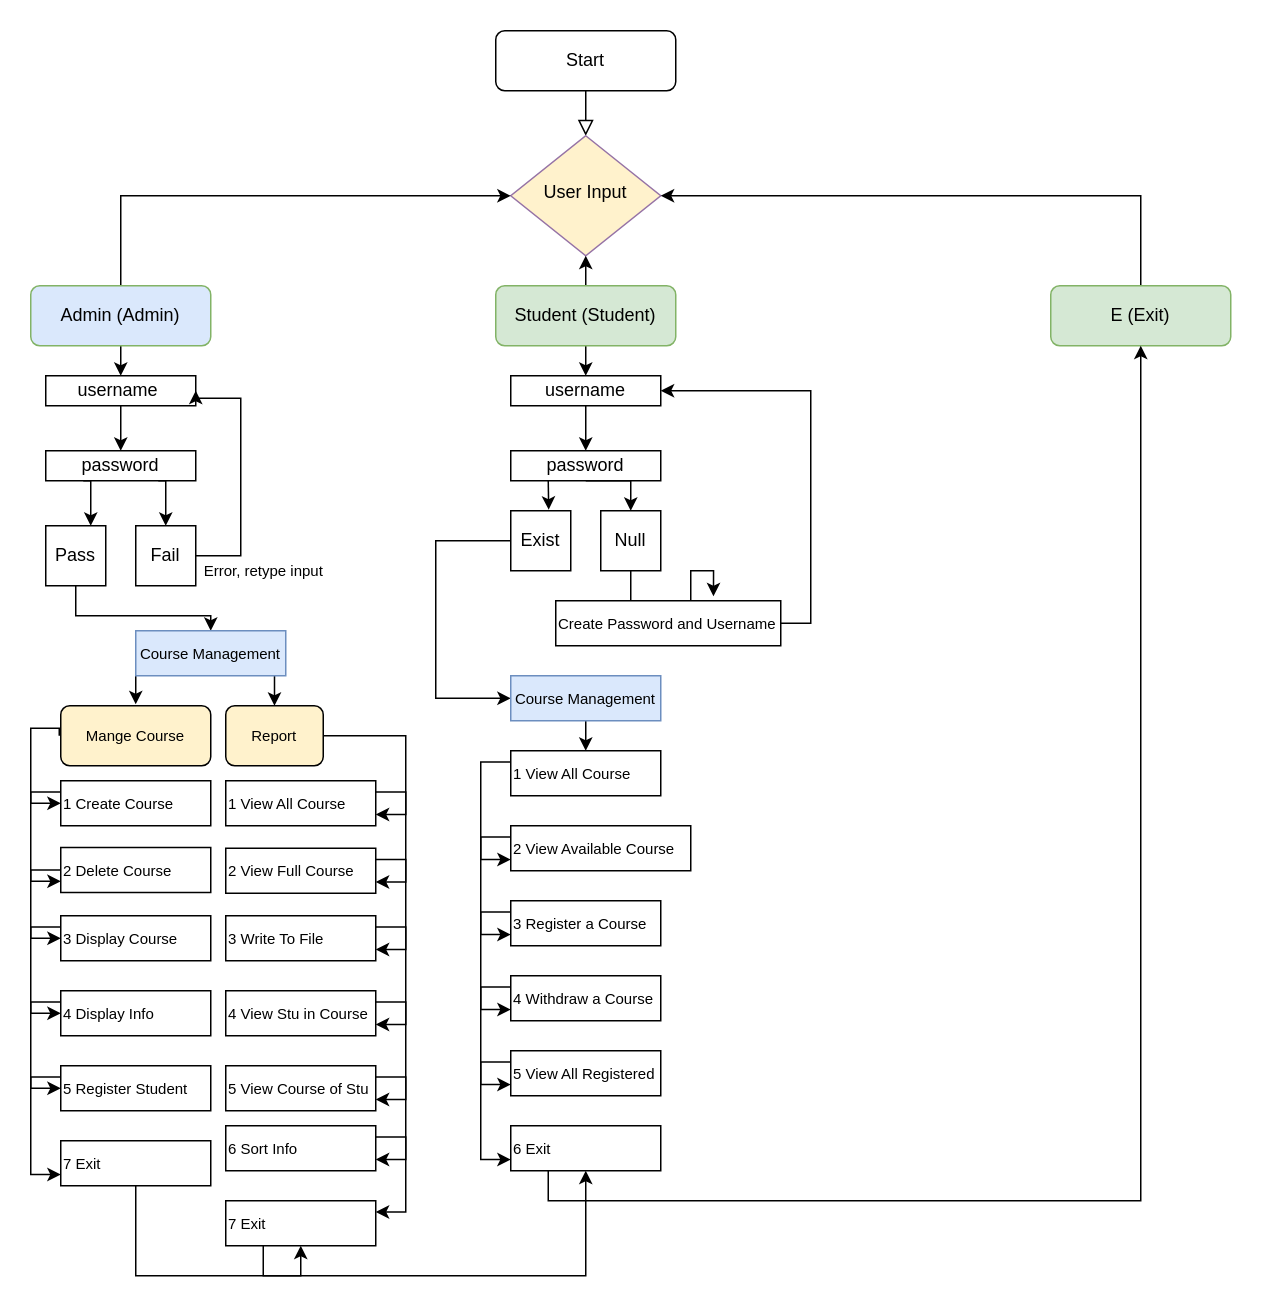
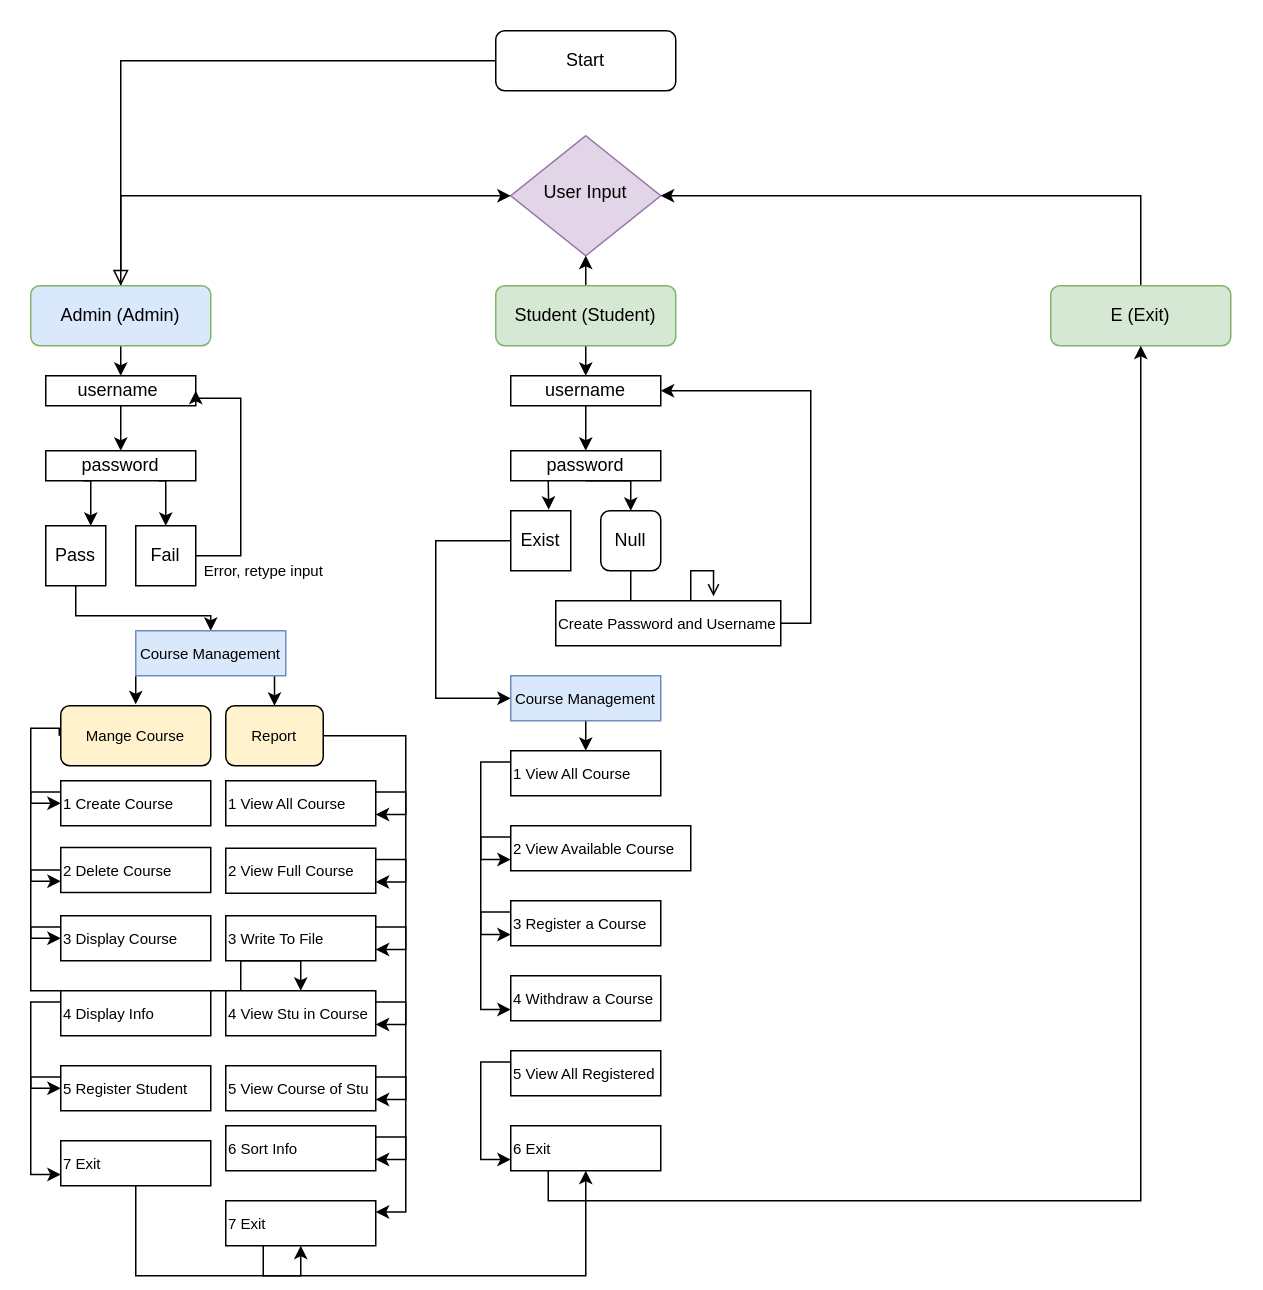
edge "Start" -> "User Input": now "Start" -> "Admin (Admin)"
node "User Input": fillcolor #fff2cc -> #e1d5e7
node "Null": shape rectangle -> rounded rectangle
edge "Null" -> "Create Password and Username": arrowhead classic -> open
edge "3 Display Course" -> "4 Display Info": now "3 Display Course" -> "4 View Stu in Course"
edge "4 Withdraw a Course" -> "5 View All Registered": removed
